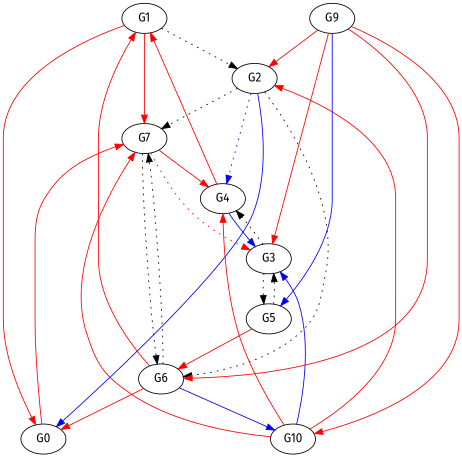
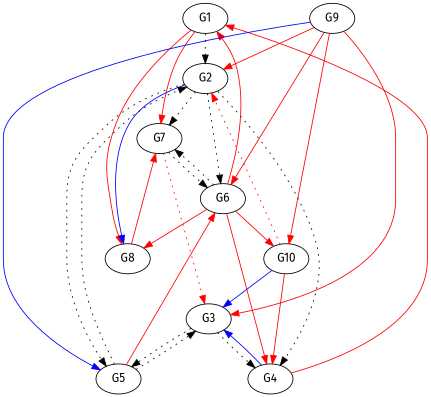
edge "G2" -> "G4": color blue -> black
edge "G7" -> "G4": now "G6" -> "G4"
edge "G2" -> "G5": added
edge "G5" -> "G2": added
edge "G10" -> "G2": style solid -> dotted
edge "G10" -> "G7": removed
edge "G6" -> "G10": color blue -> red
node "G0": label "G0" -> "G8"
